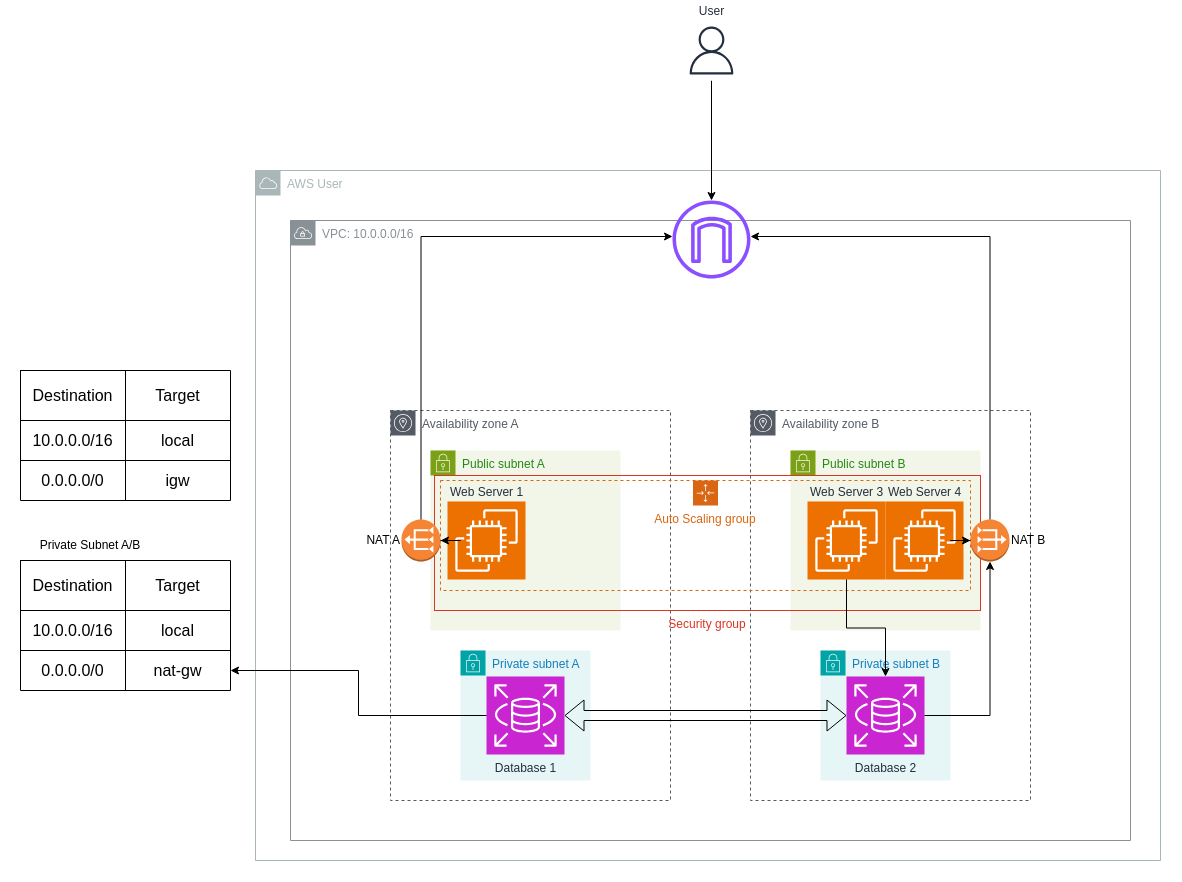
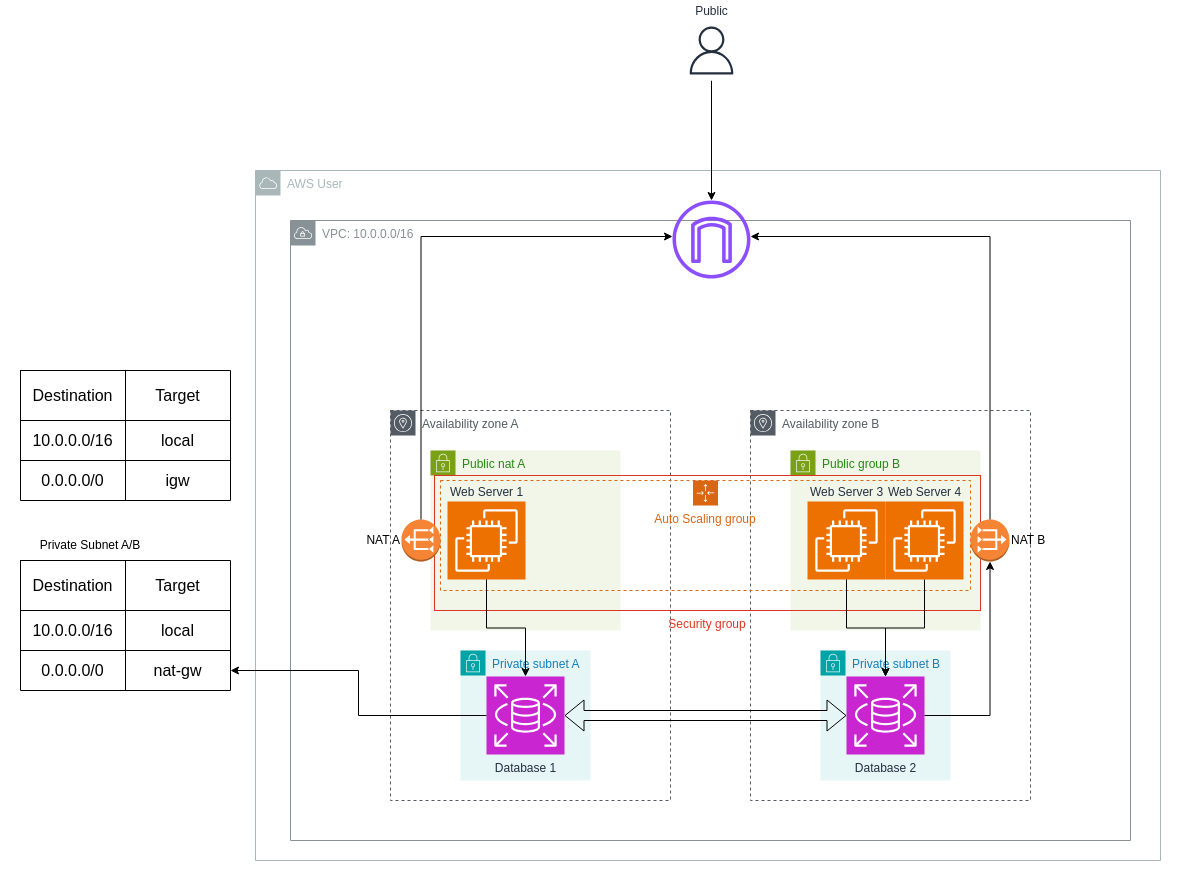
node "User": label "User" -> "Public"
node "Public subnet A": label "Public subnet A" -> "Public nat A"
node "Public subnet B": label "Public subnet B" -> "Public group B"
edge "Web Server 1" -> "NAT A": now "Web Server 1" -> "Database 1"
edge "Web Server 4" -> "NAT B": now "Web Server 4" -> "Database 2"
